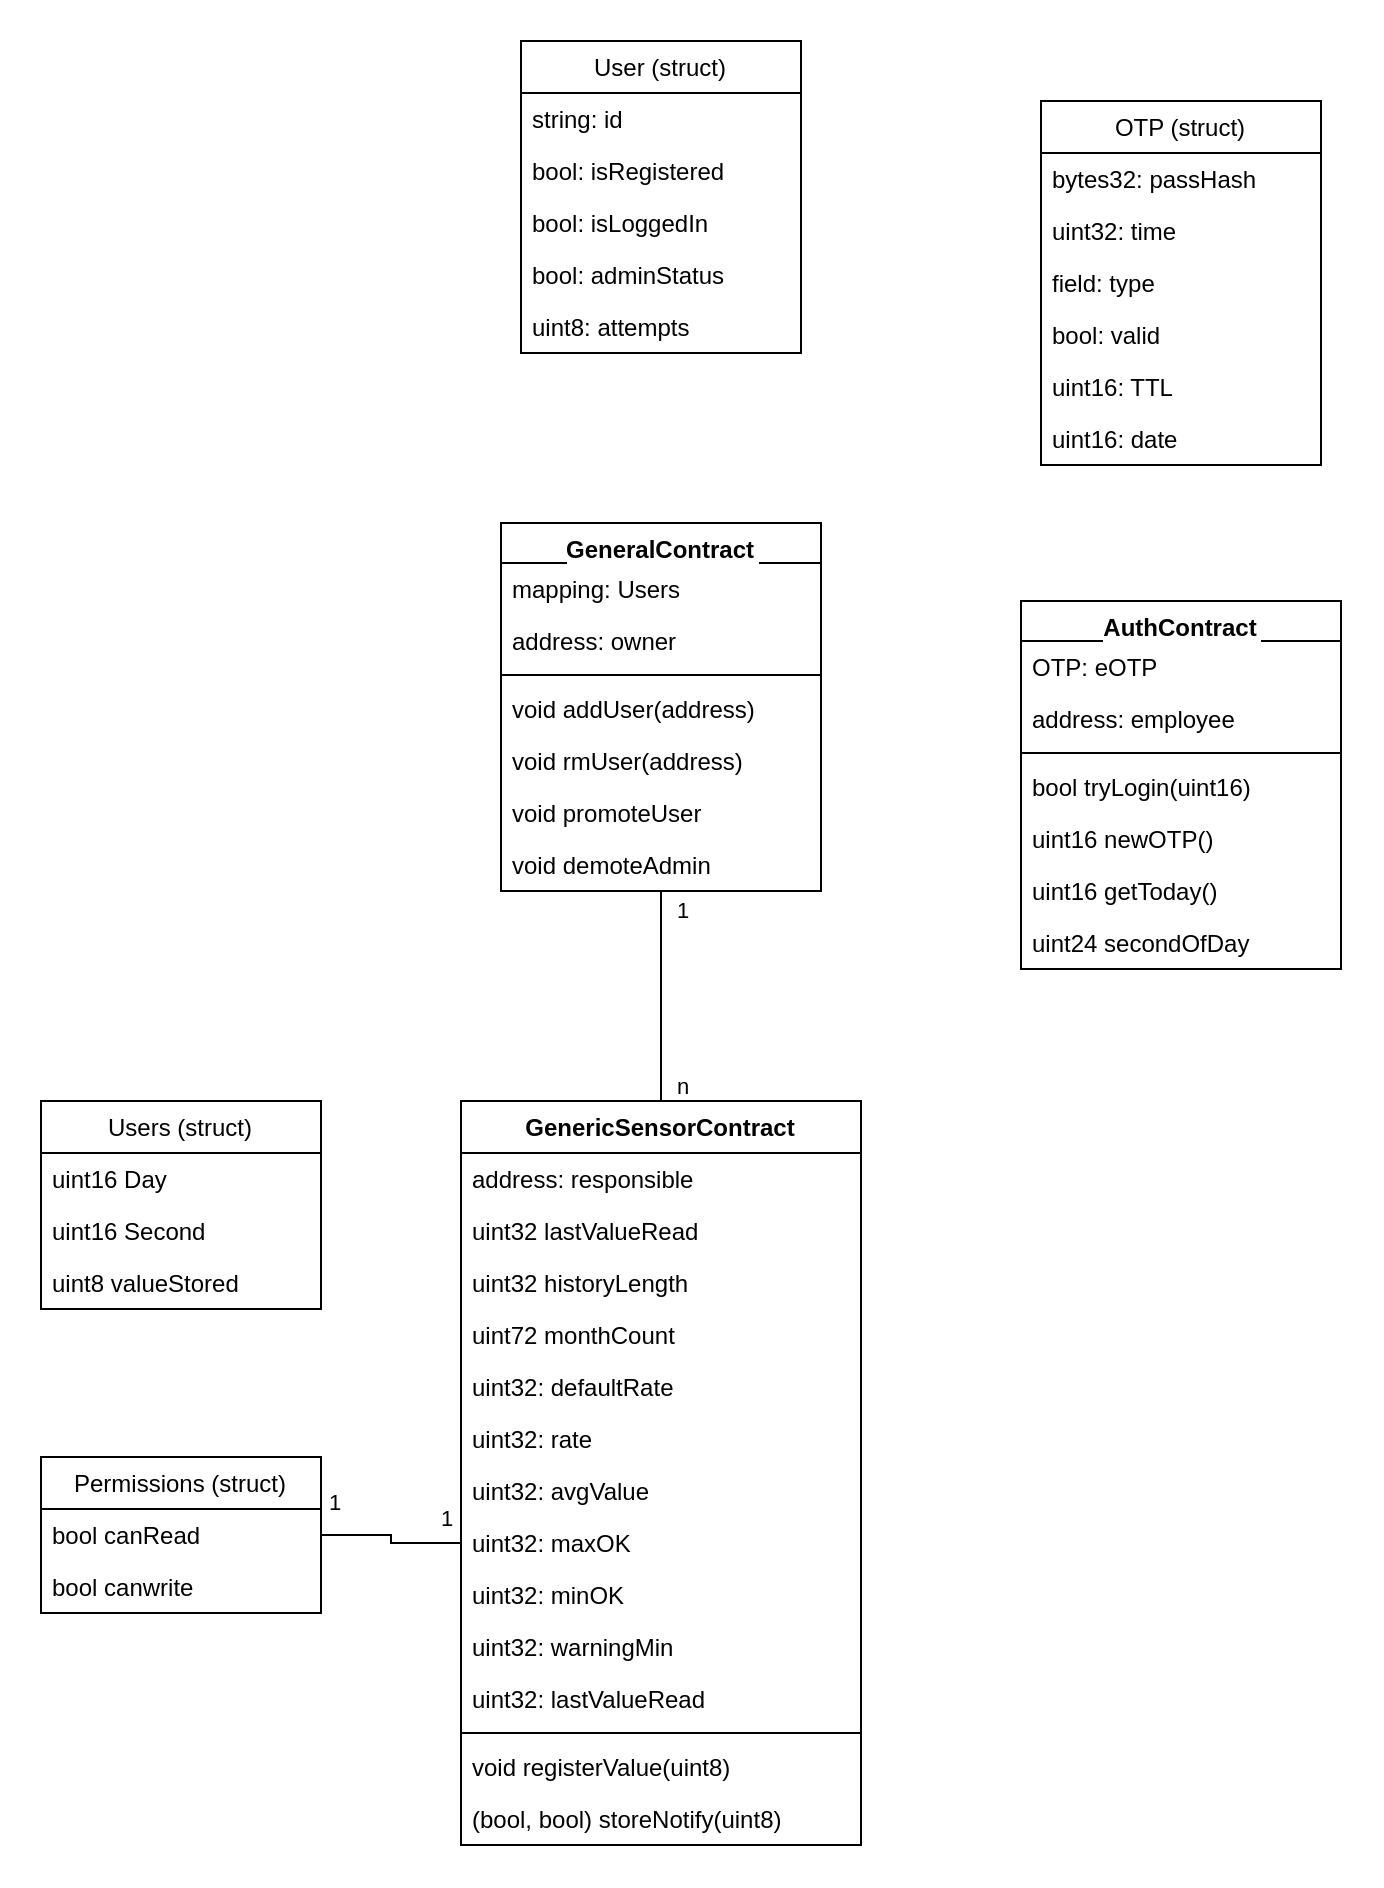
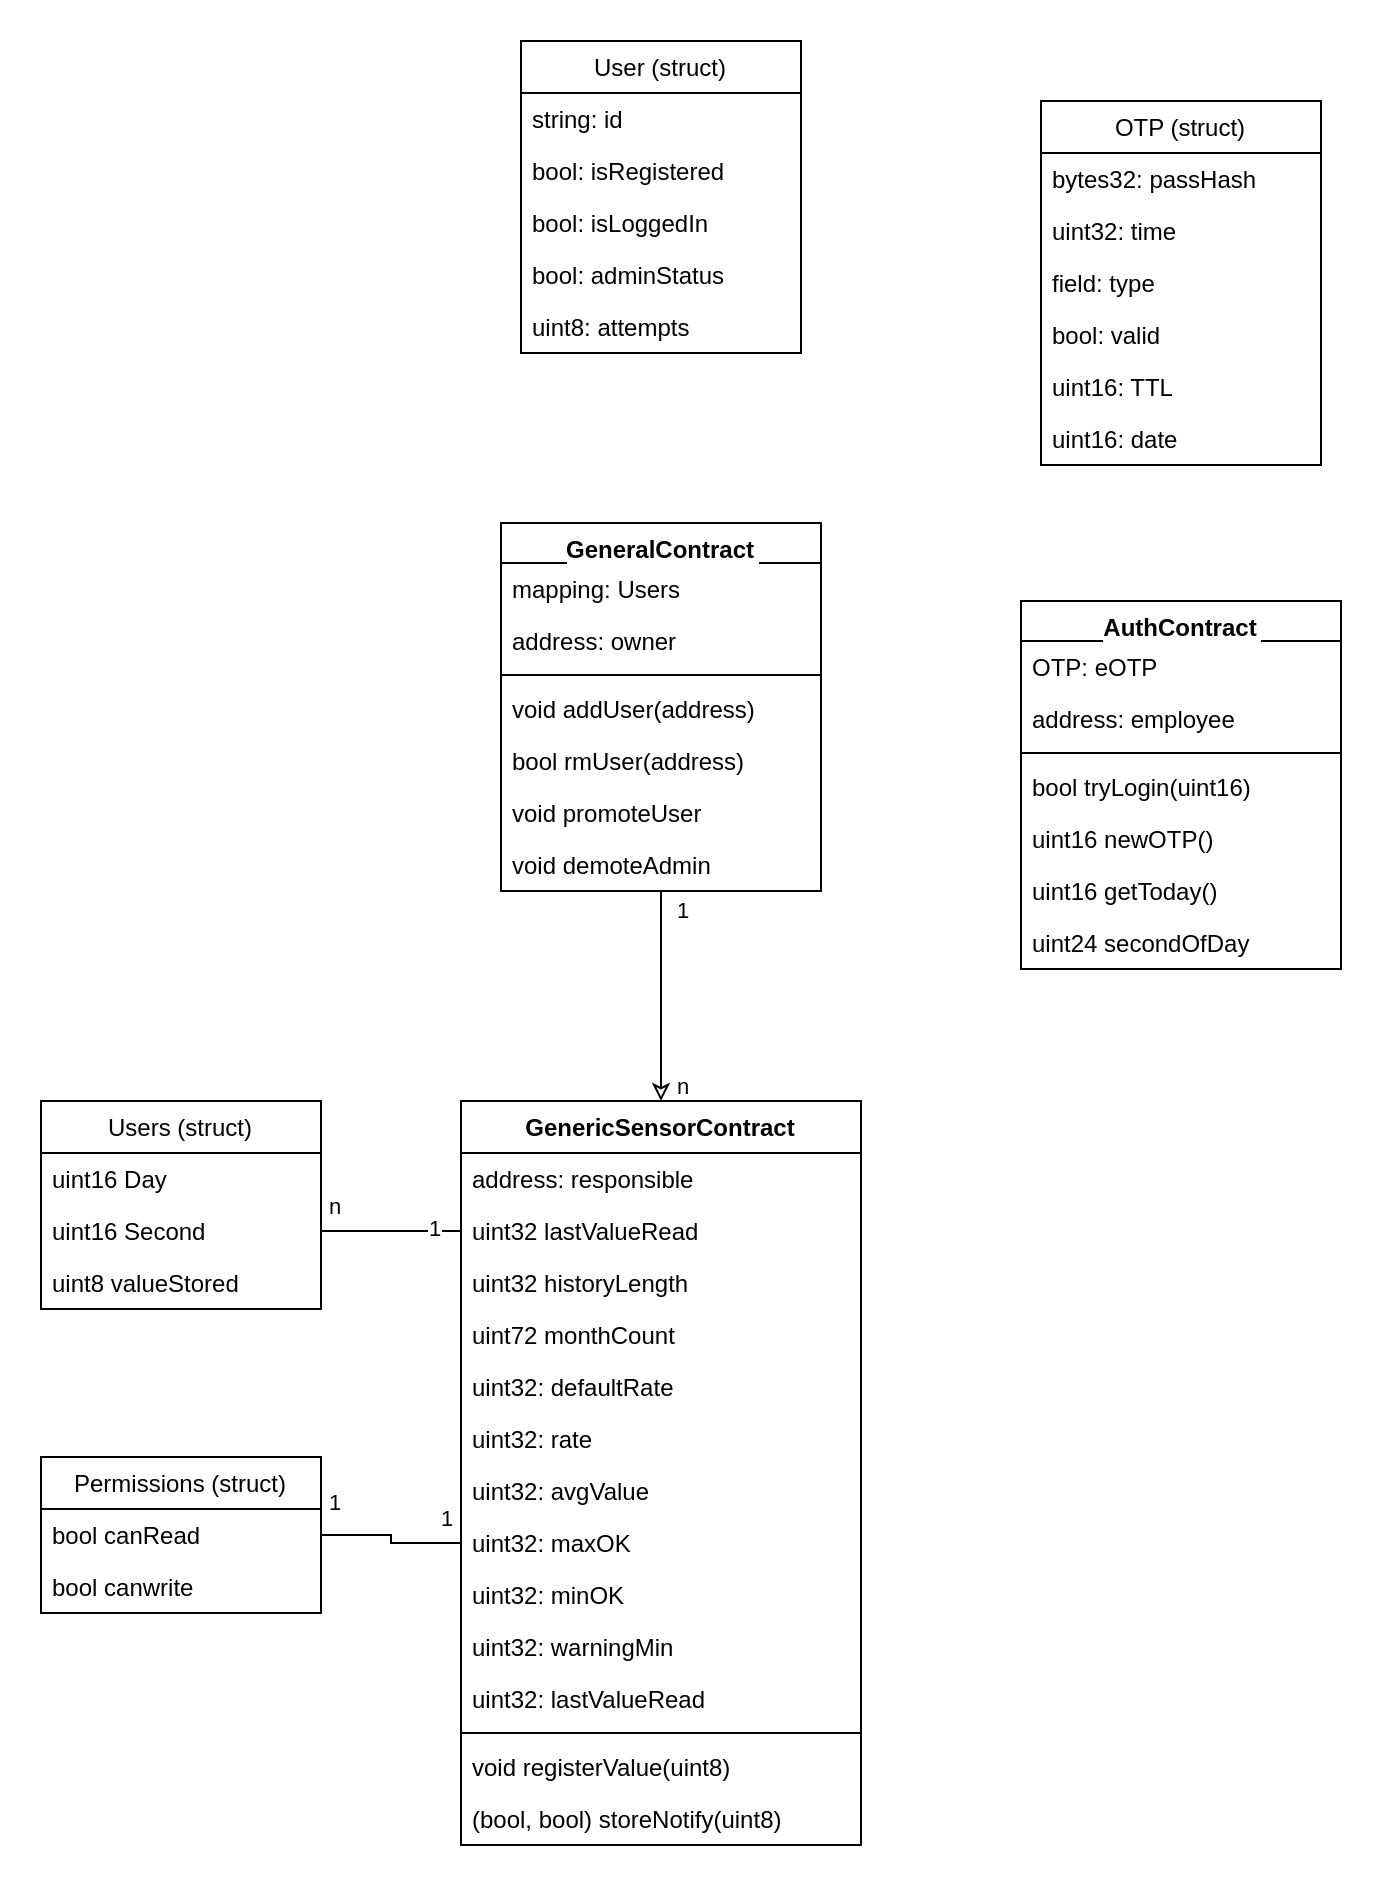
node "void rmUser(address)": label "void rmUser(address)" -> "bool rmUser(address)"
edge "GeneralContract" -- "GenericSensorContract": arrowhead none -> classic
edge "uint16 Second" -- "uint32 lastValueRead": added, labels "n", "1"
